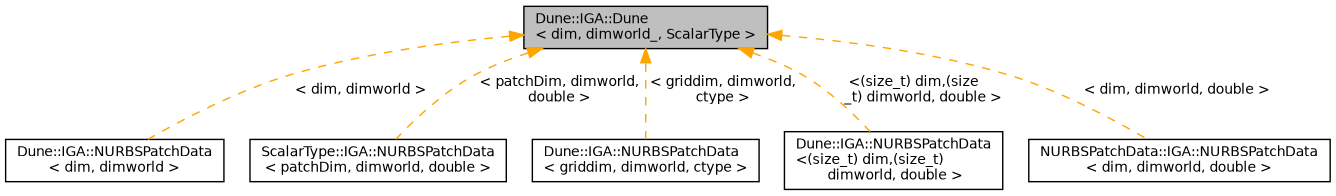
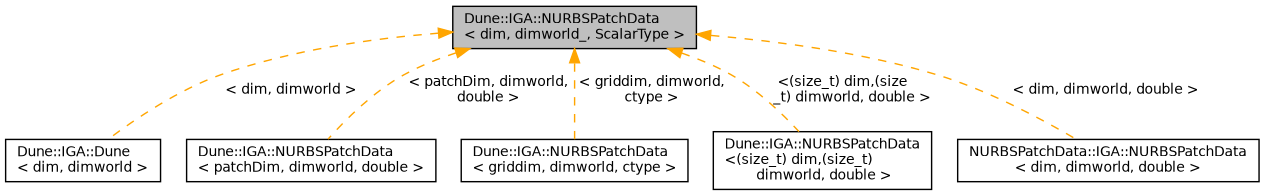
node "Dune::IGA::Dune < dim, dimworld_, ScalarType >": label "Dune::IGA::Dune < dim, dimworld_, ScalarType >" -> "Dune::IGA::NURBSPatchData < dim, dimworld_, ScalarType >"
node "Dune::IGA::NURBSPatchData < dim, dimworld >": label "Dune::IGA::NURBSPatchData < dim, dimworld >" -> "Dune::IGA::Dune < dim, dimworld >"
node "ScalarType::IGA::NURBSPatchData < patchDim, dimworld, double >": label "ScalarType::IGA::NURBSPatchData < patchDim, dimworld, double >" -> "Dune::IGA::NURBSPatchData < patchDim, dimworld, double >"
